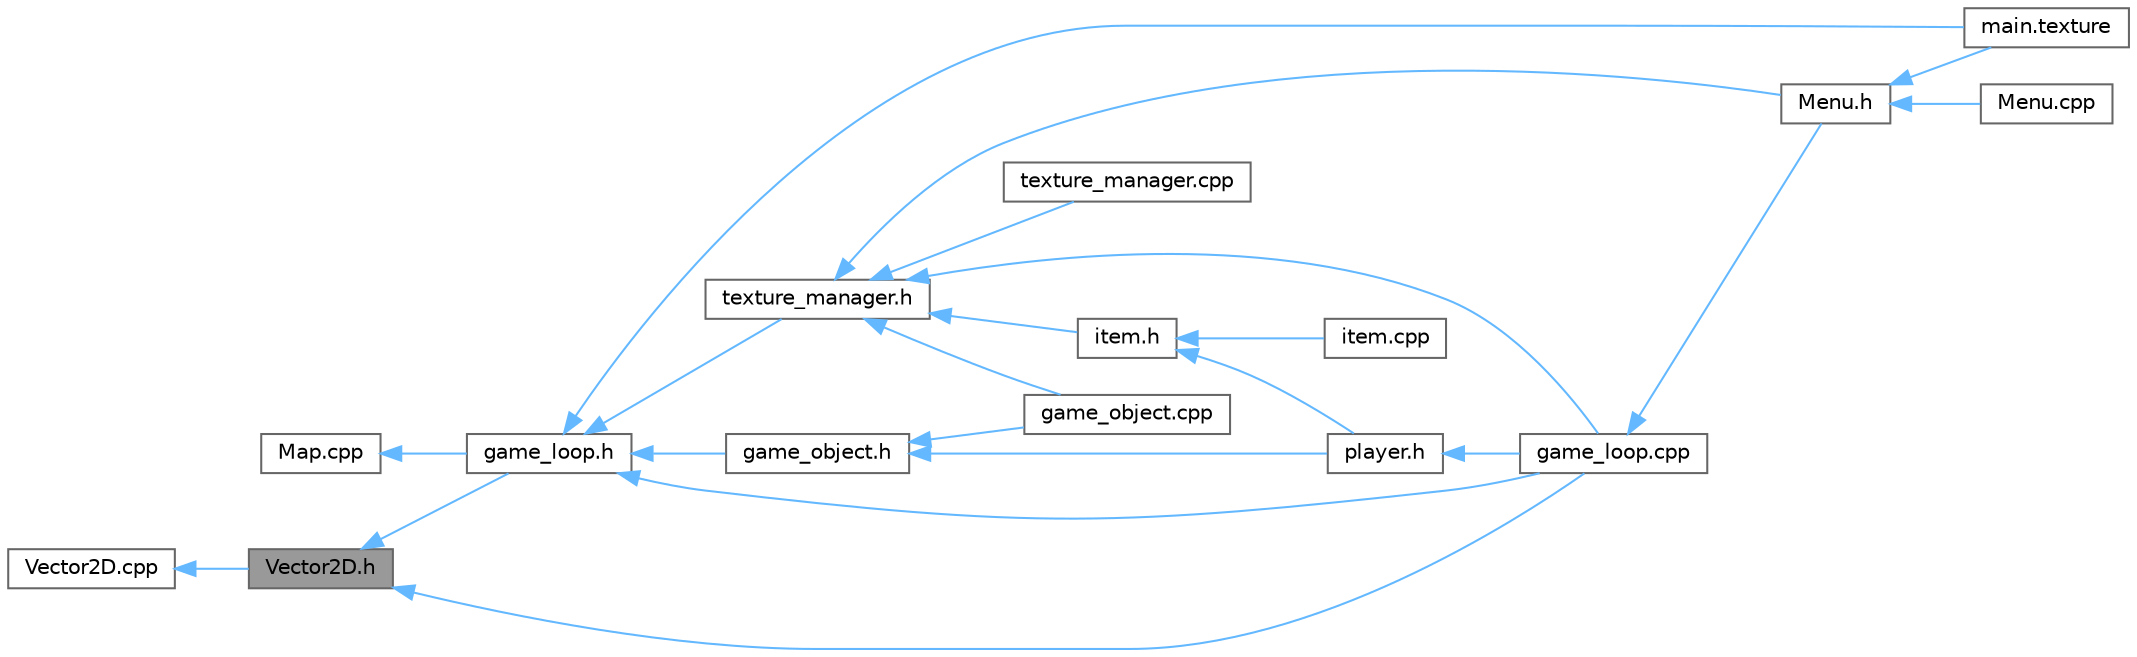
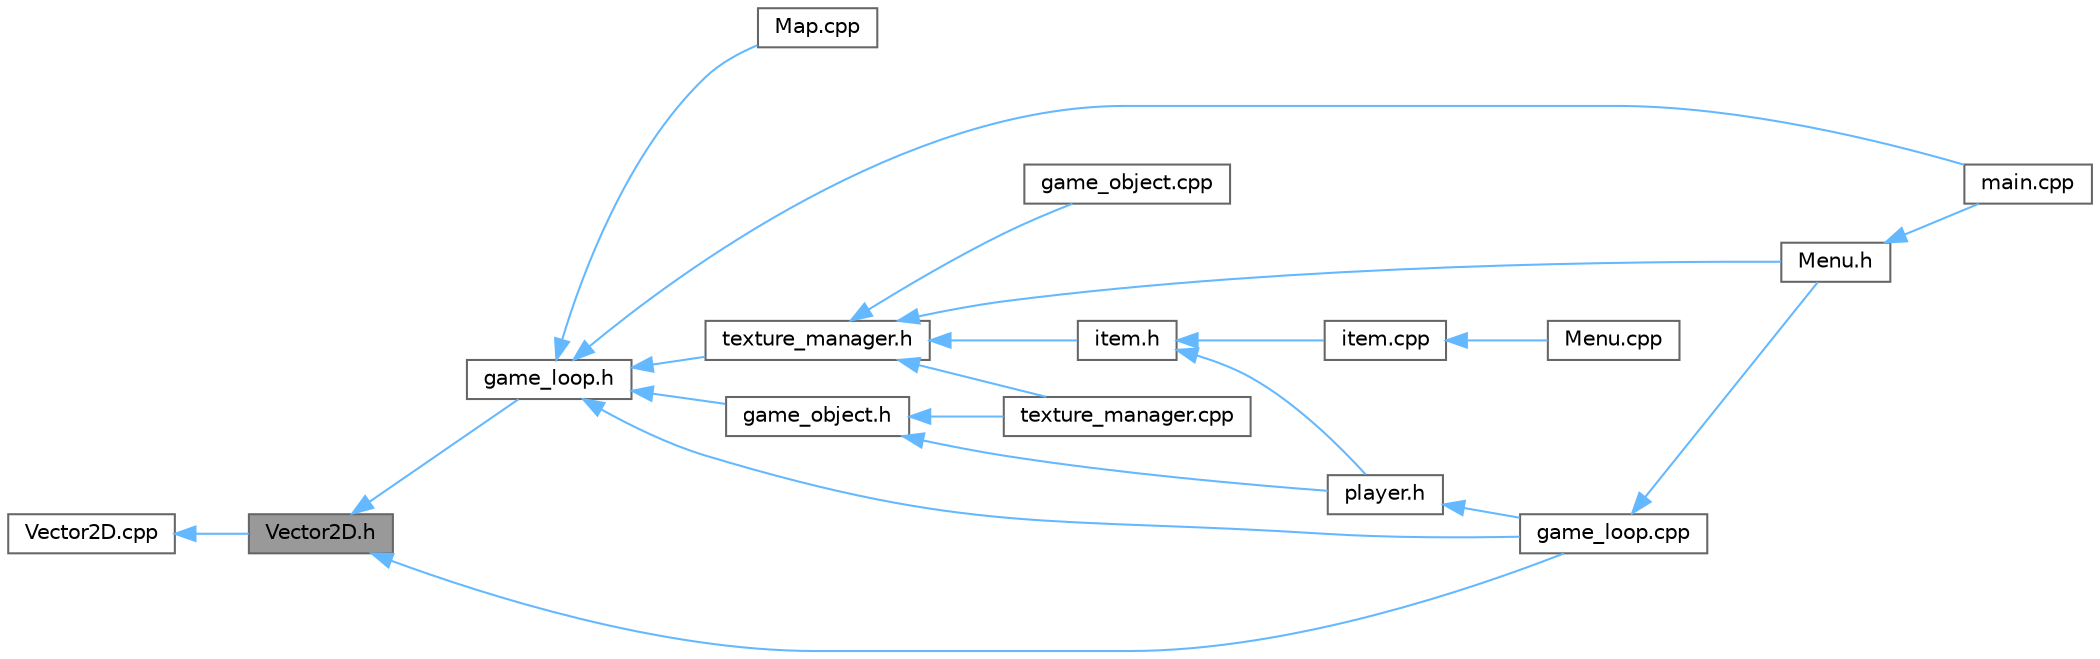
node "main.texture": label "main.texture" -> "main.cpp"
edge "Menu.cpp" -> "Menu.h": now "Menu.cpp" -> "item.cpp"
edge "game_loop.cpp" -> "texture_manager.h": removed
edge "game_object.cpp" -> "game_object.h": now "texture_manager.cpp" -> "game_object.h"
edge "game_loop.h" -> "Map.cpp": reversed
